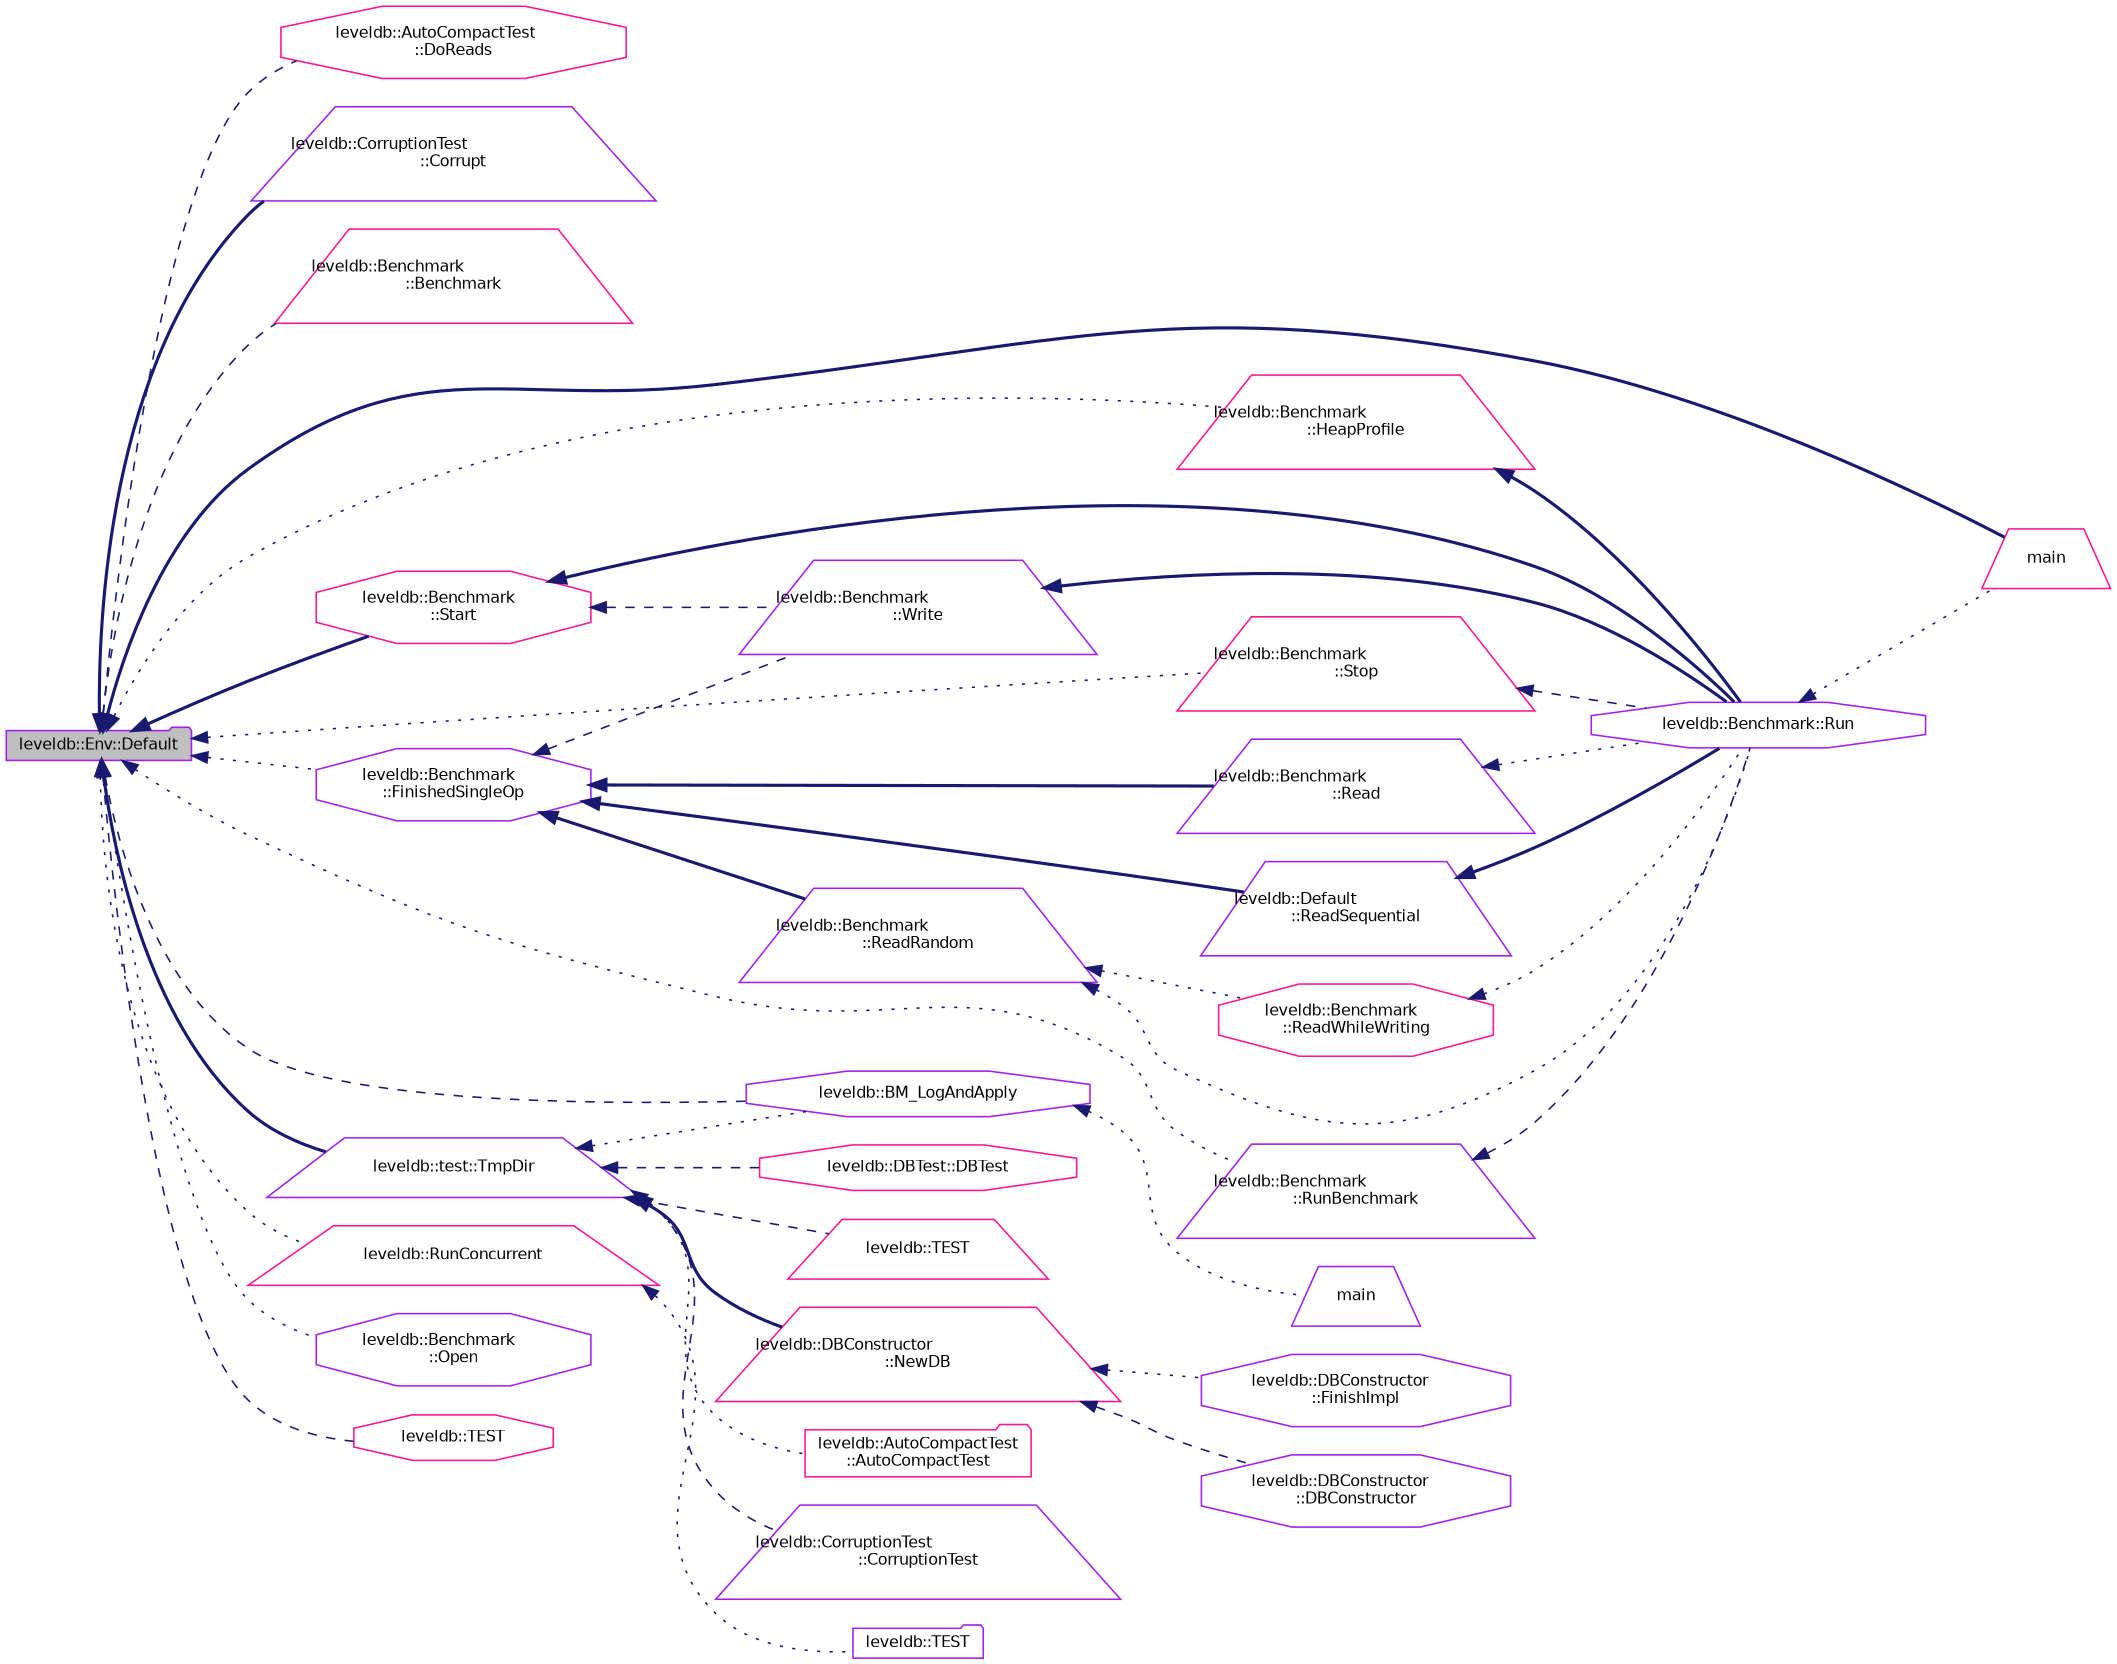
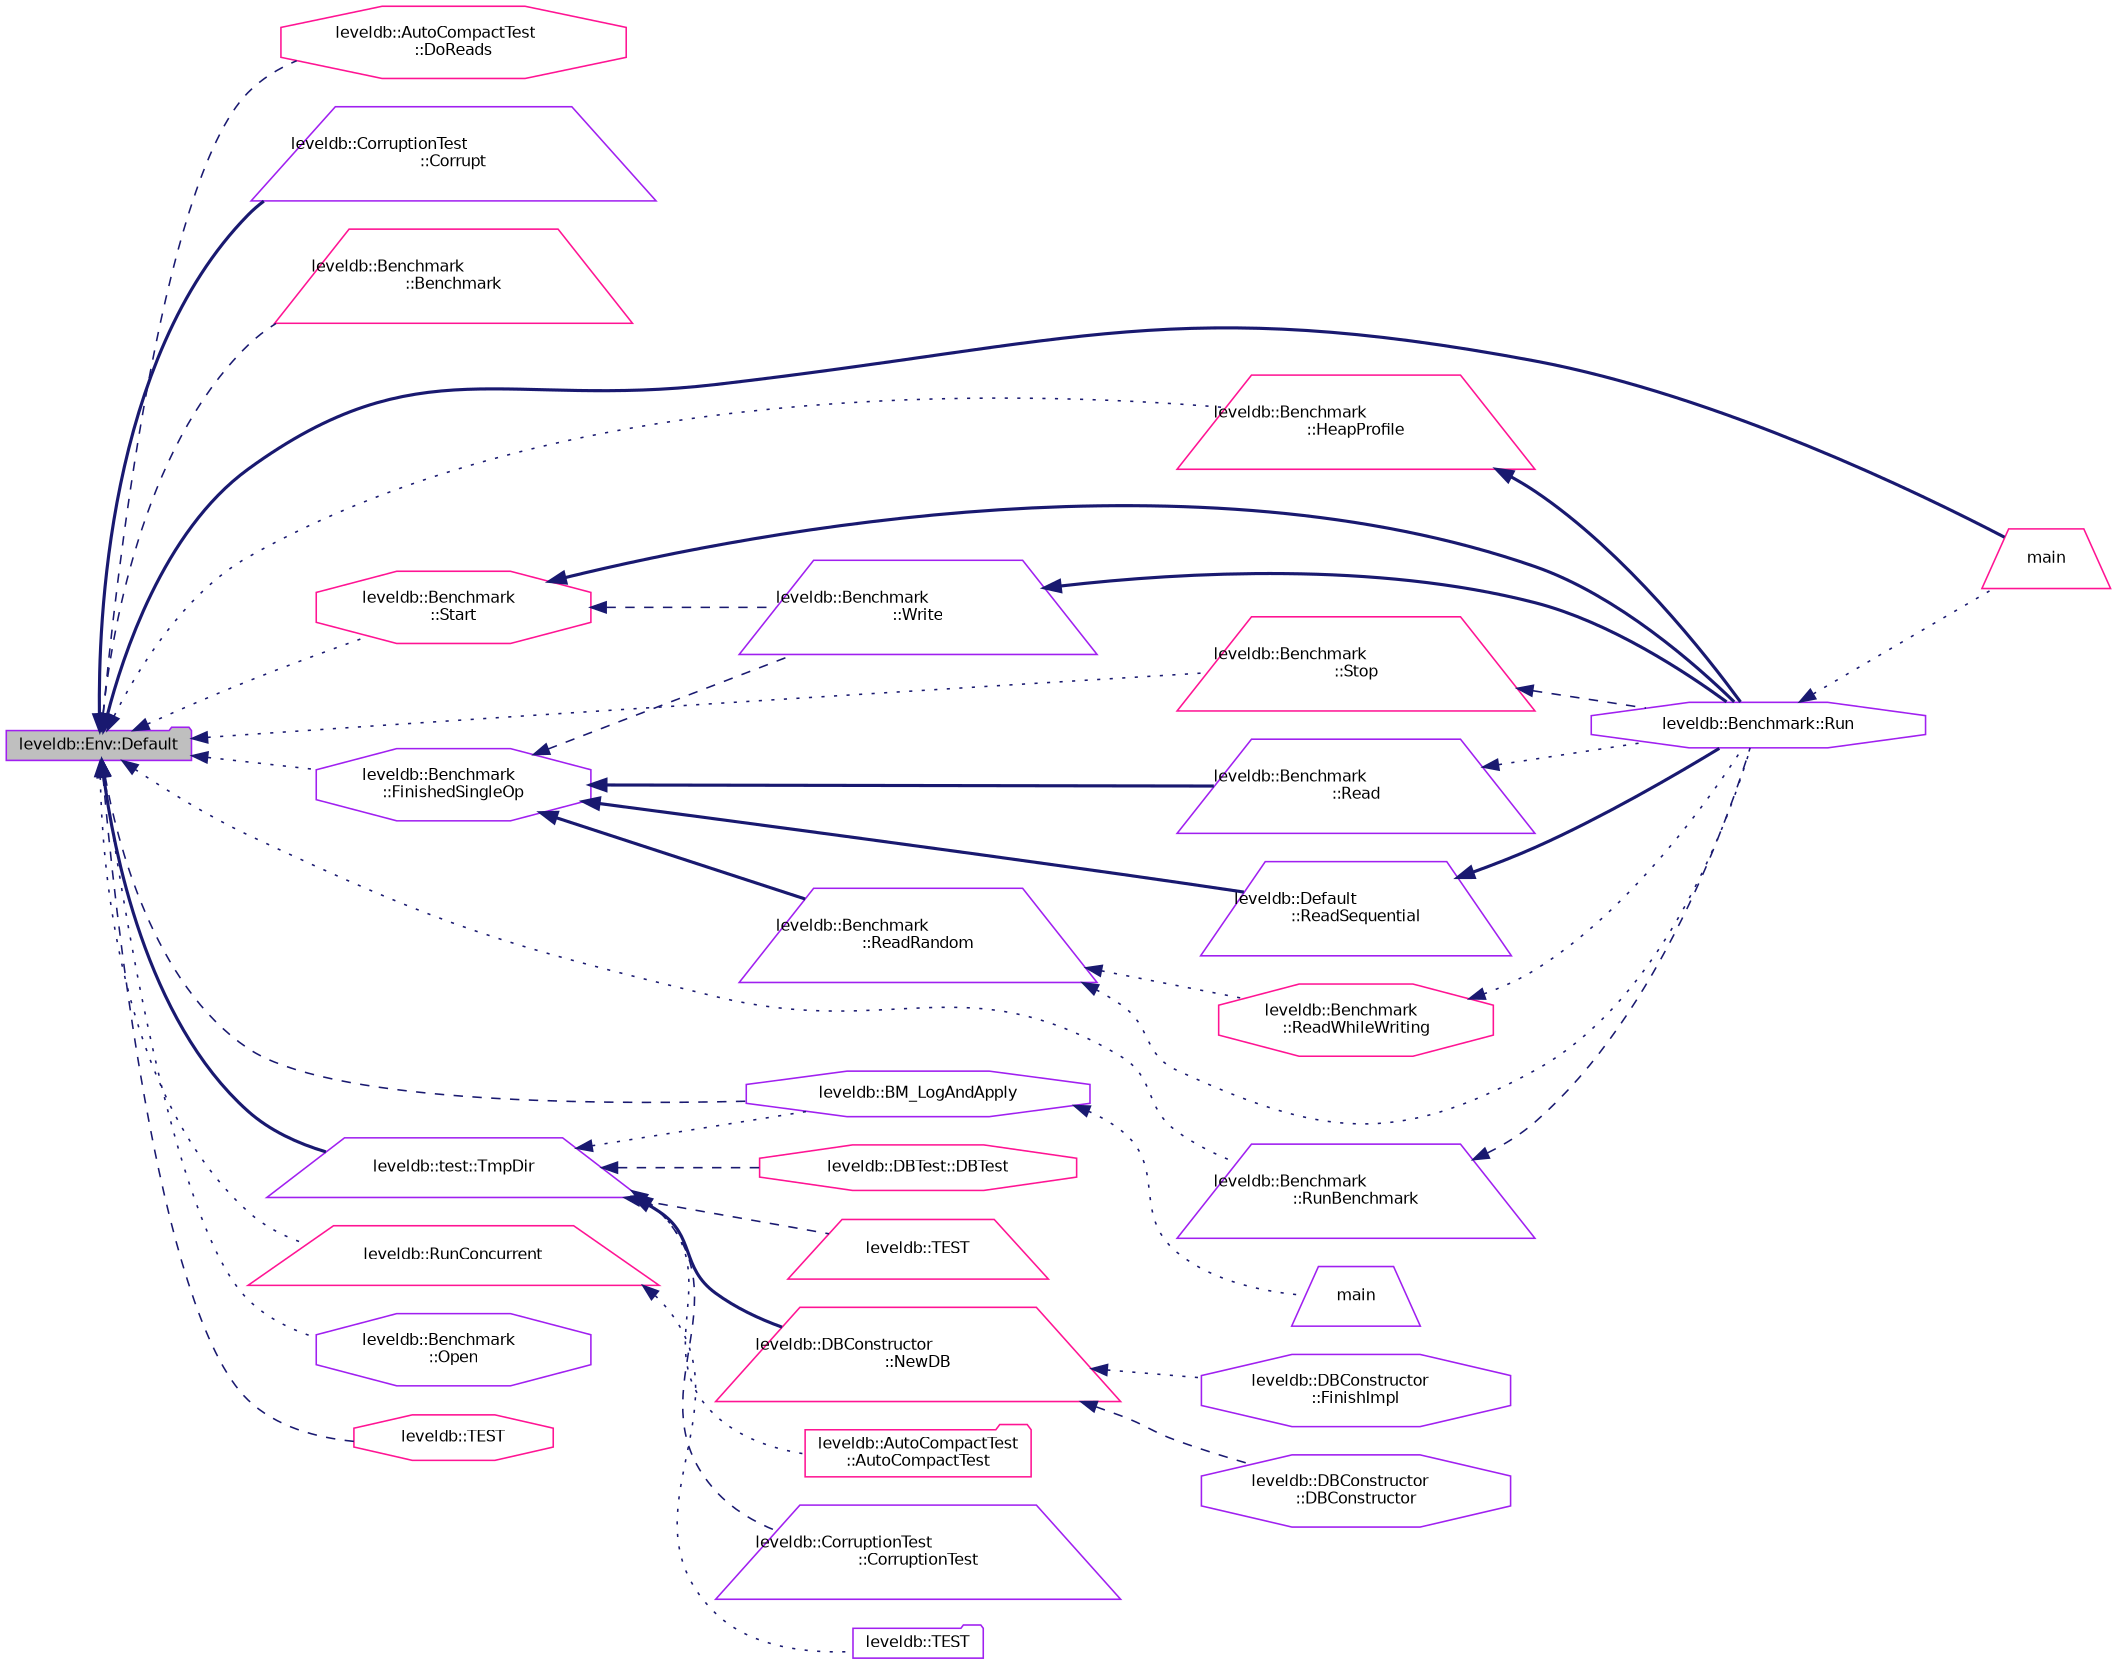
edge "leveldb::Benchmark ::Start" -> "leveldb::Env::Default": style bold -> dotted
